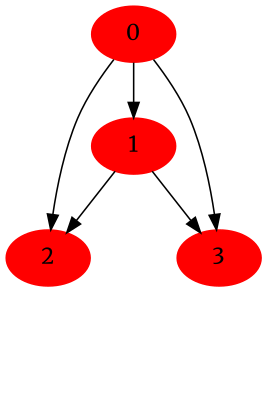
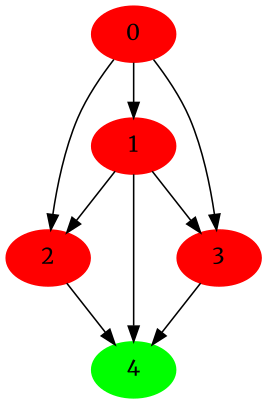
node "4": added
